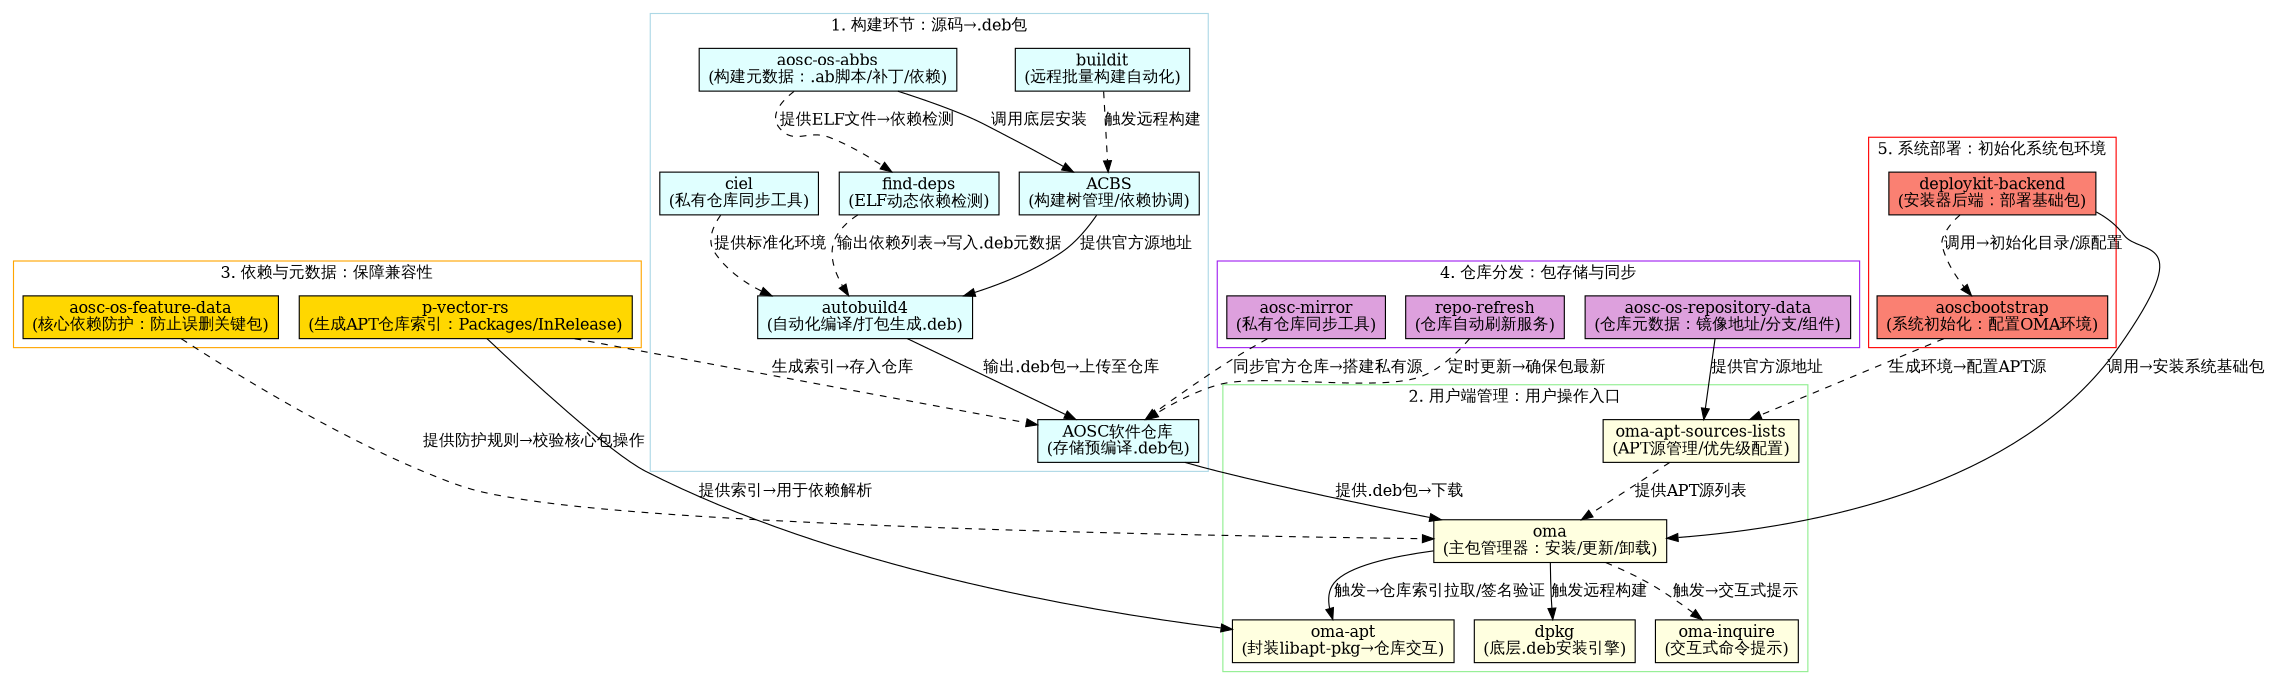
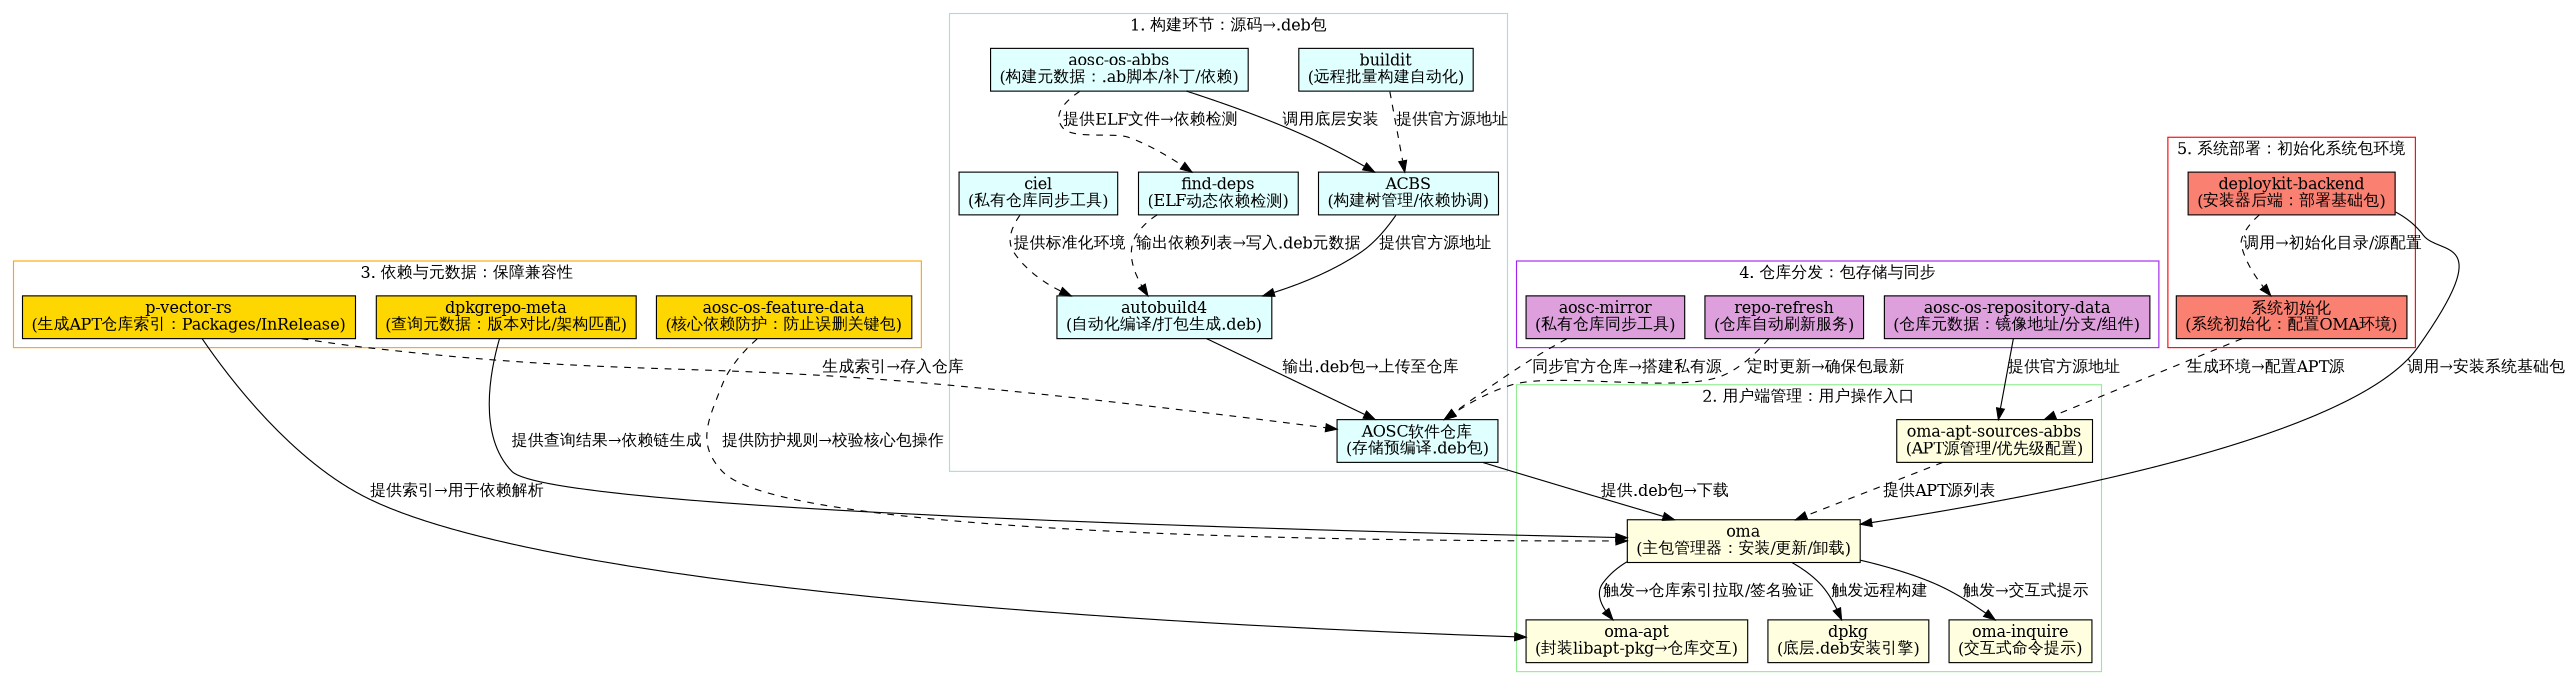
edge "buildit (远程批量构建自动化)" -> "ACBS (构建树管理/依赖协调)": label "触发远程构建" -> "提供官方源地址"
node "dpkgrepo-meta (查询元数据：版本对比/架构匹配)": added
node "aoscbootstrap (系统初始化：配置OMA环境)": label "aoscbootstrap (系统初始化：配置OMA环境)" -> "系统初始化 (系统初始化：配置OMA环境)"
node "oma-apt-sources-lists (APT源管理/优先级配置)": label "oma-apt-sources-lists (APT源管理/优先级配置)" -> "oma-apt-sources-abbs (APT源管理/优先级配置)"
edge "oma (主包管理器：安装/更新/卸载)" -> "oma-inquire (交互式命令提示)": style dashed -> solid
